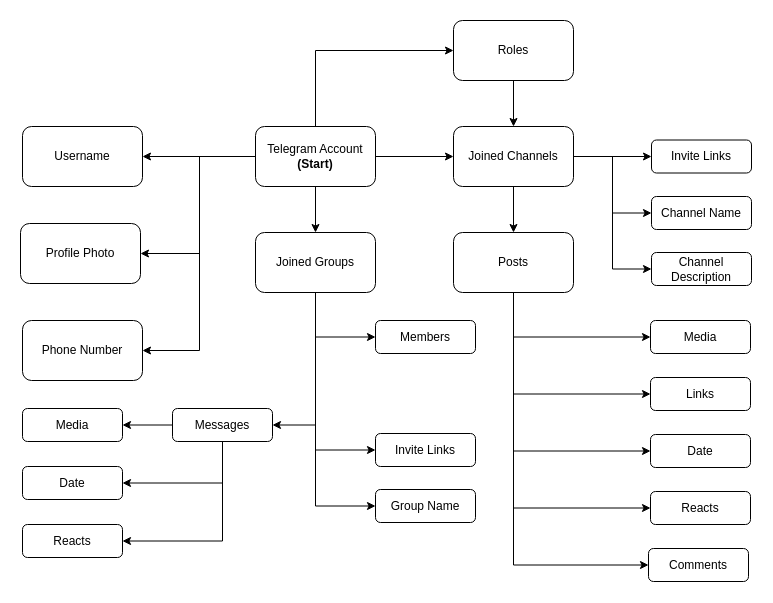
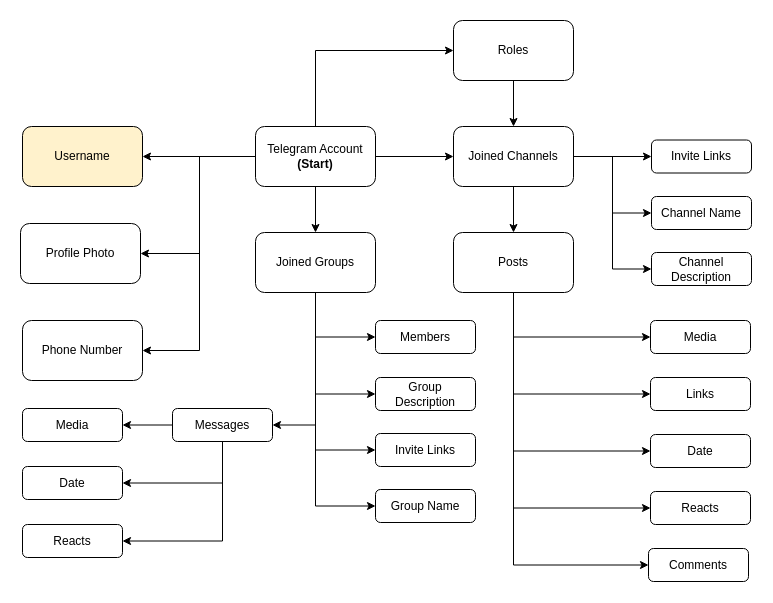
node "Username": fillcolor #ffffff -> #fff2cc
edge "Joined Groups" -> "Group Description": added
node "Group Description": added
